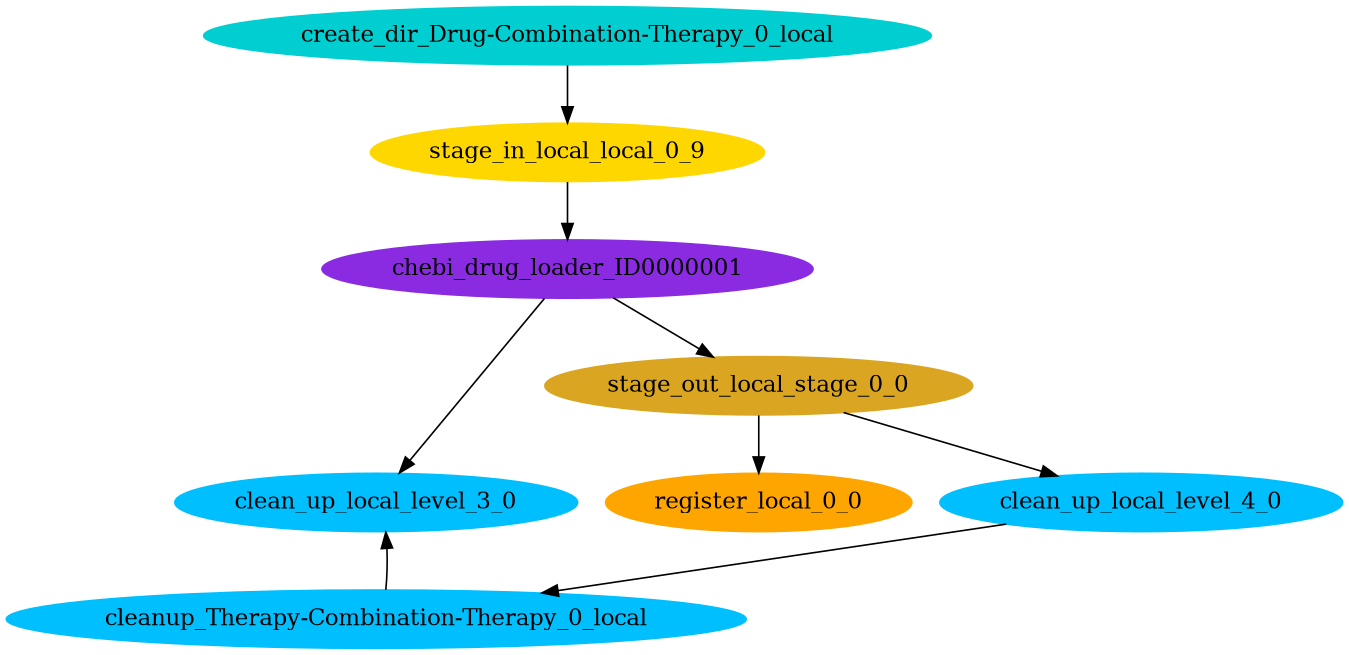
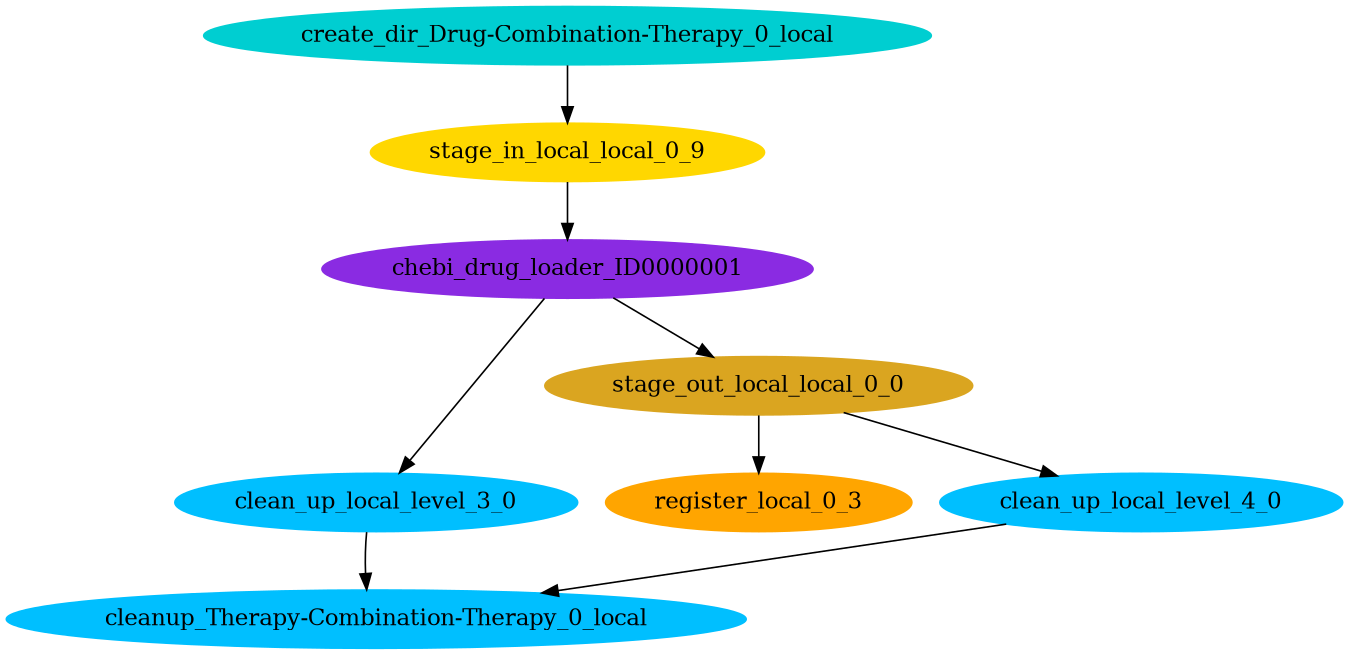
node "stage_out_local_stage_0_0": label "stage_out_local_stage_0_0" -> "stage_out_local_local_0_0"
node "register_local_0_0": label "register_local_0_0" -> "register_local_0_3"
edge "cleanup_Therapy-Combination-Therapy_0_local" -> "clean_up_local_level_3_0": reversed
